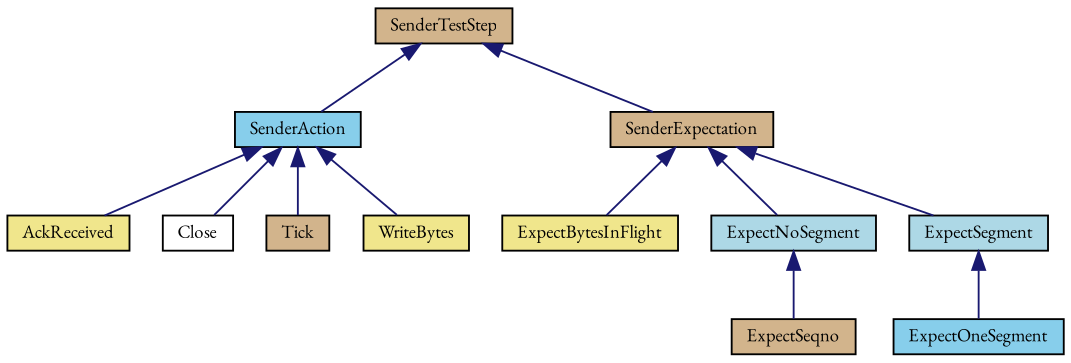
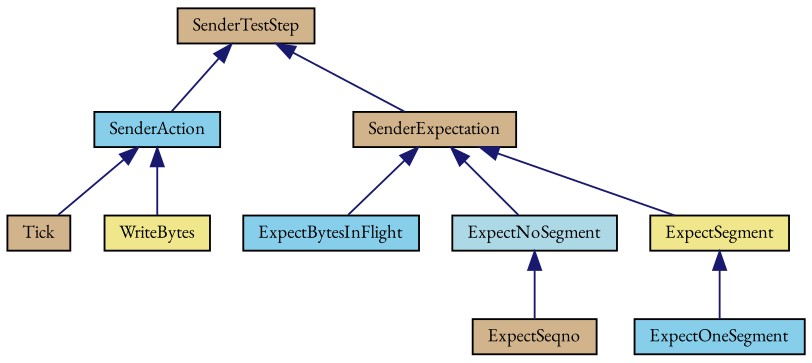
node "AckReceived": removed
node "Close": removed
node "ExpectBytesInFlight": fillcolor khaki -> skyblue
node "ExpectSegment": fillcolor lightblue -> khaki
